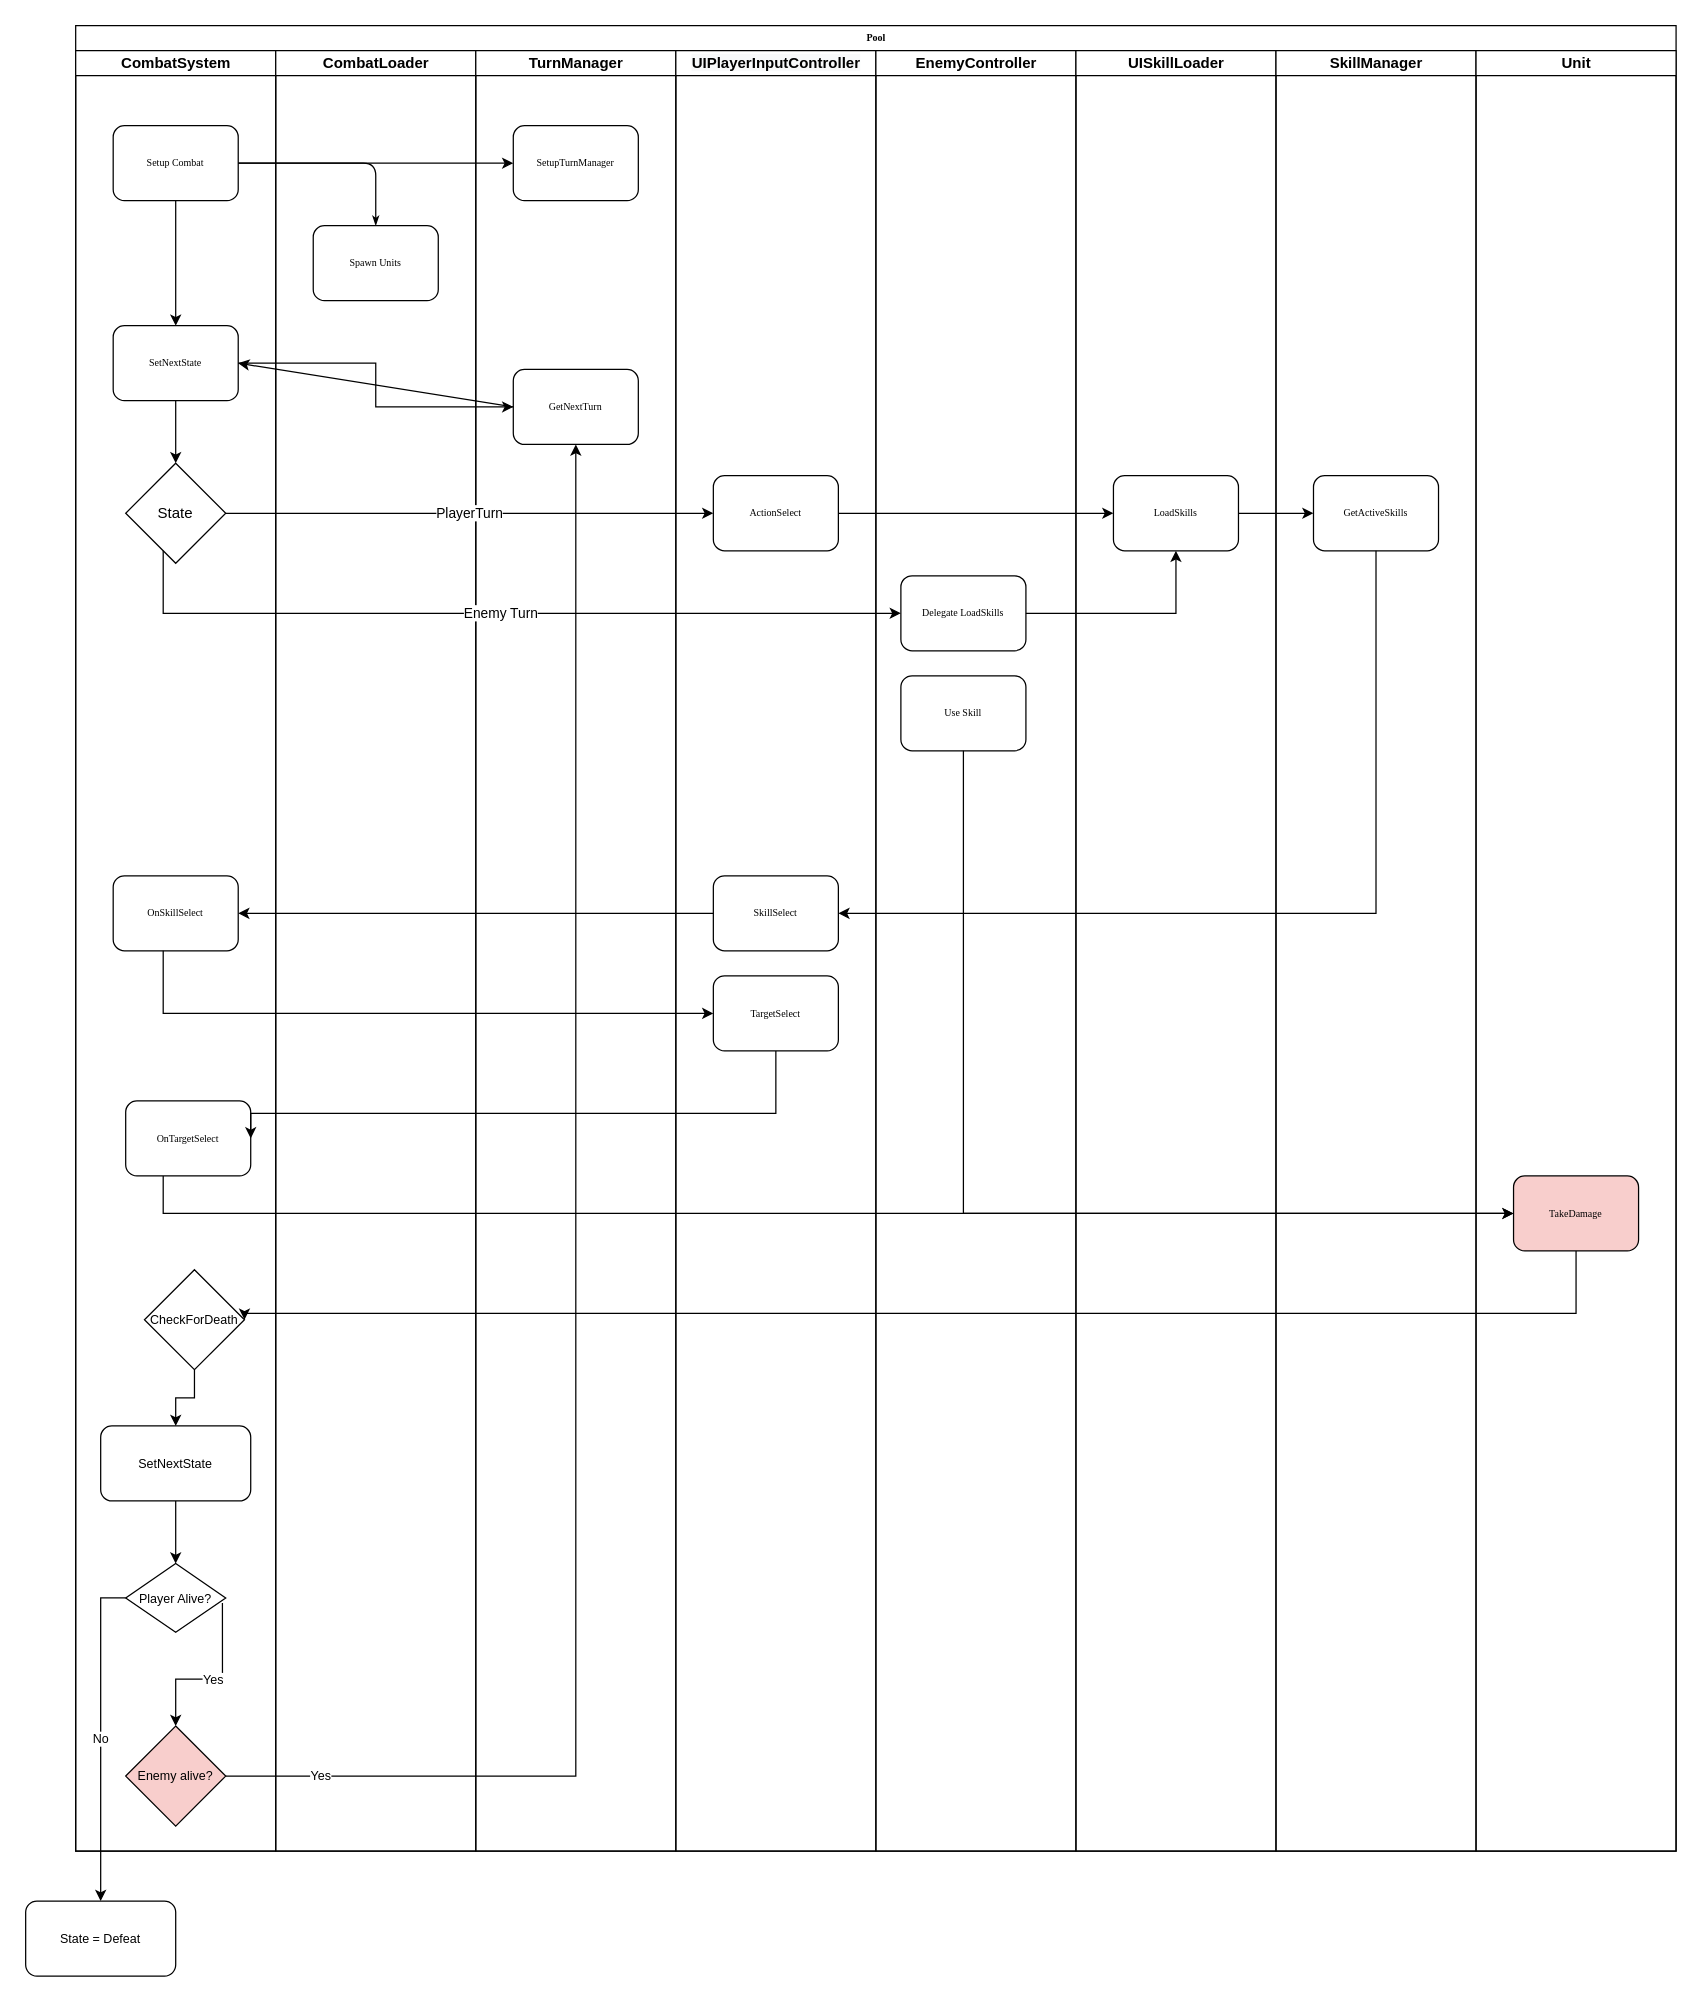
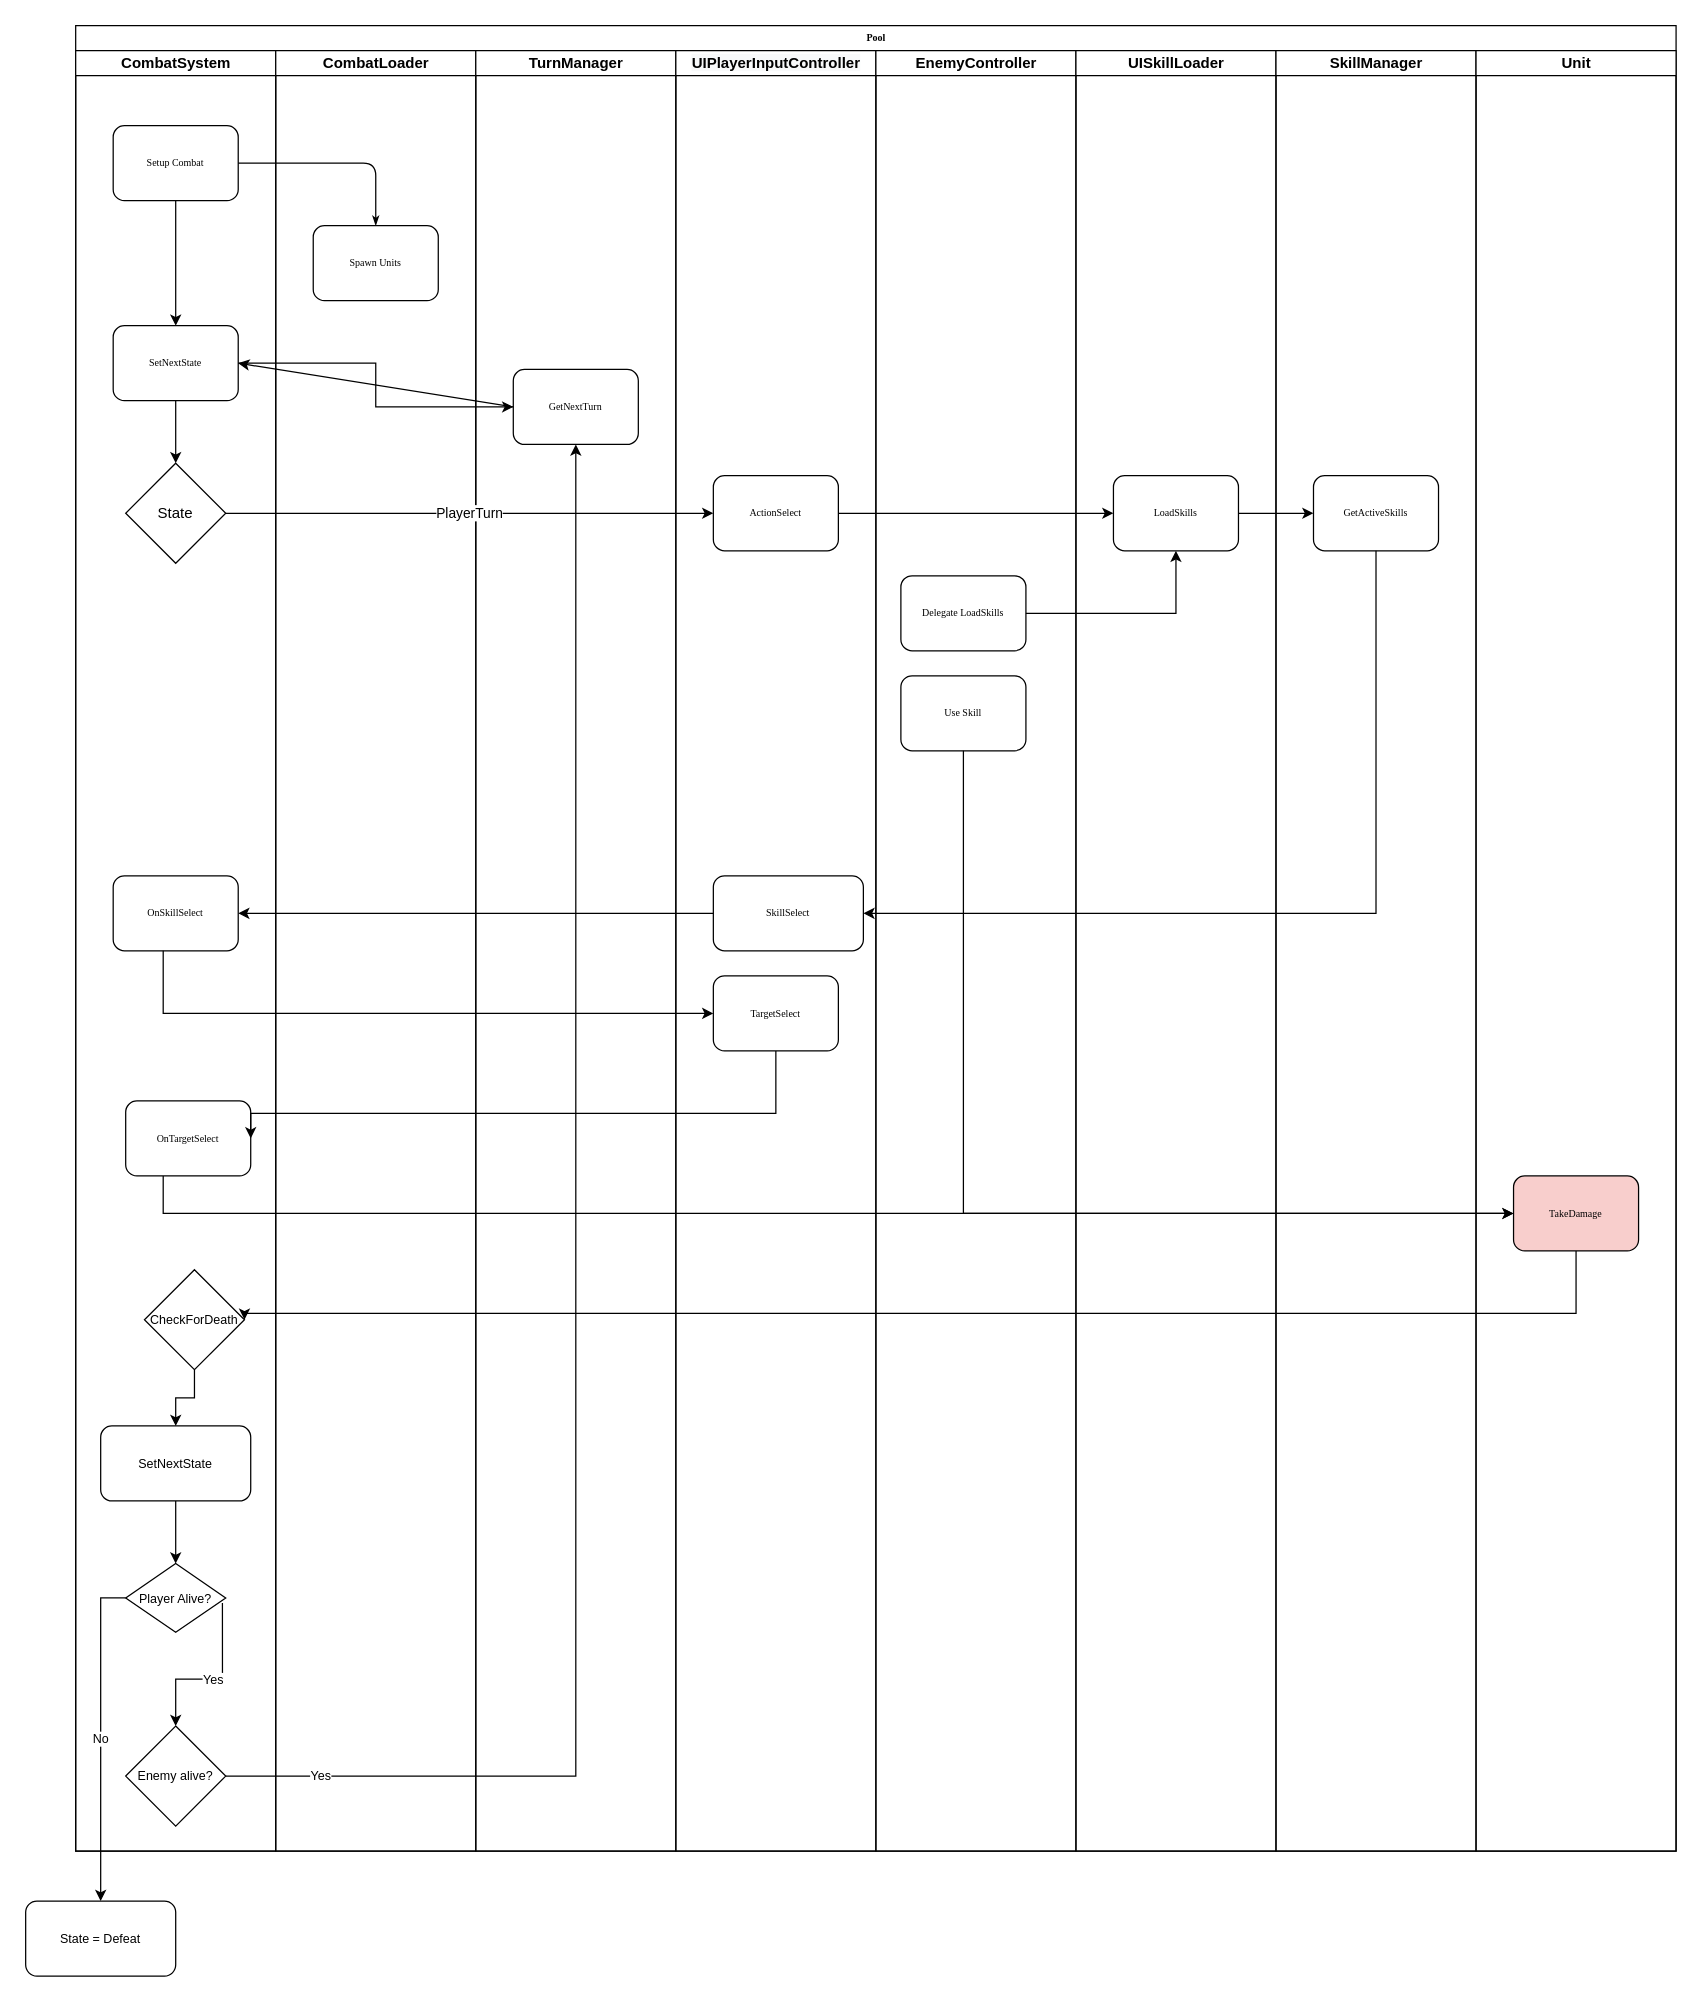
edge "Setup Combat" -> "SetupTurnManager": removed
node "SetupTurnManager": removed
edge "State" -> "Delegate LoadSkills": removed, label "Enemy Turn"
node "SkillSelect": size 125x75 -> 150x75
node "Enemy alive?": fillcolor #f8cecc -> #ffffff
